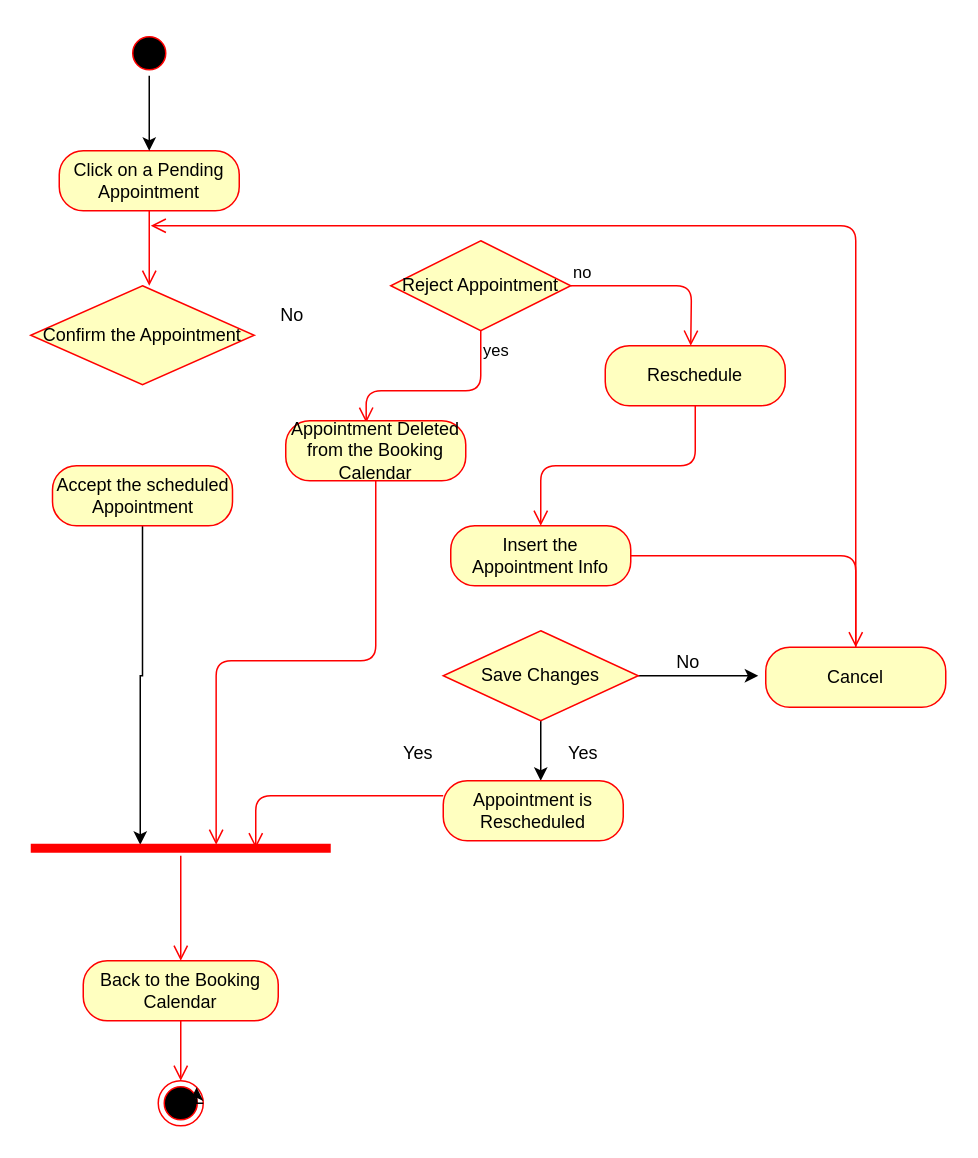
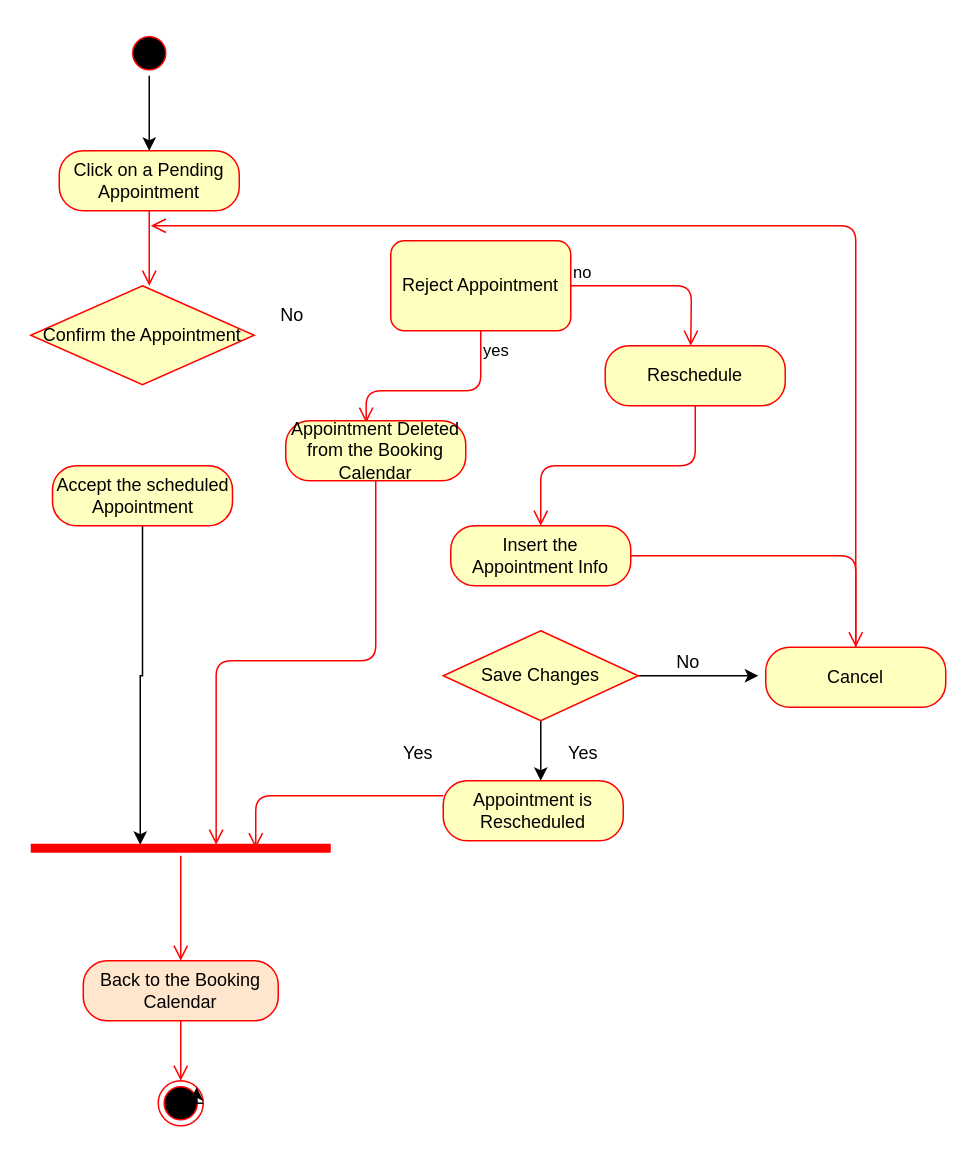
node "Reject Appointment": shape diamond -> rounded rectangle
node "Back to the Booking Calendar": fillcolor #ffffc0 -> #ffe6cc
